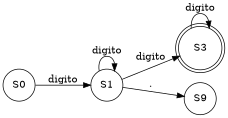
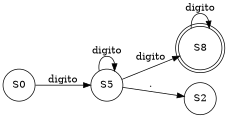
node "S3": label "S3" -> "S8"
node "S1": label "S1" -> "S5"
node "S9": label "S9" -> "S2"
